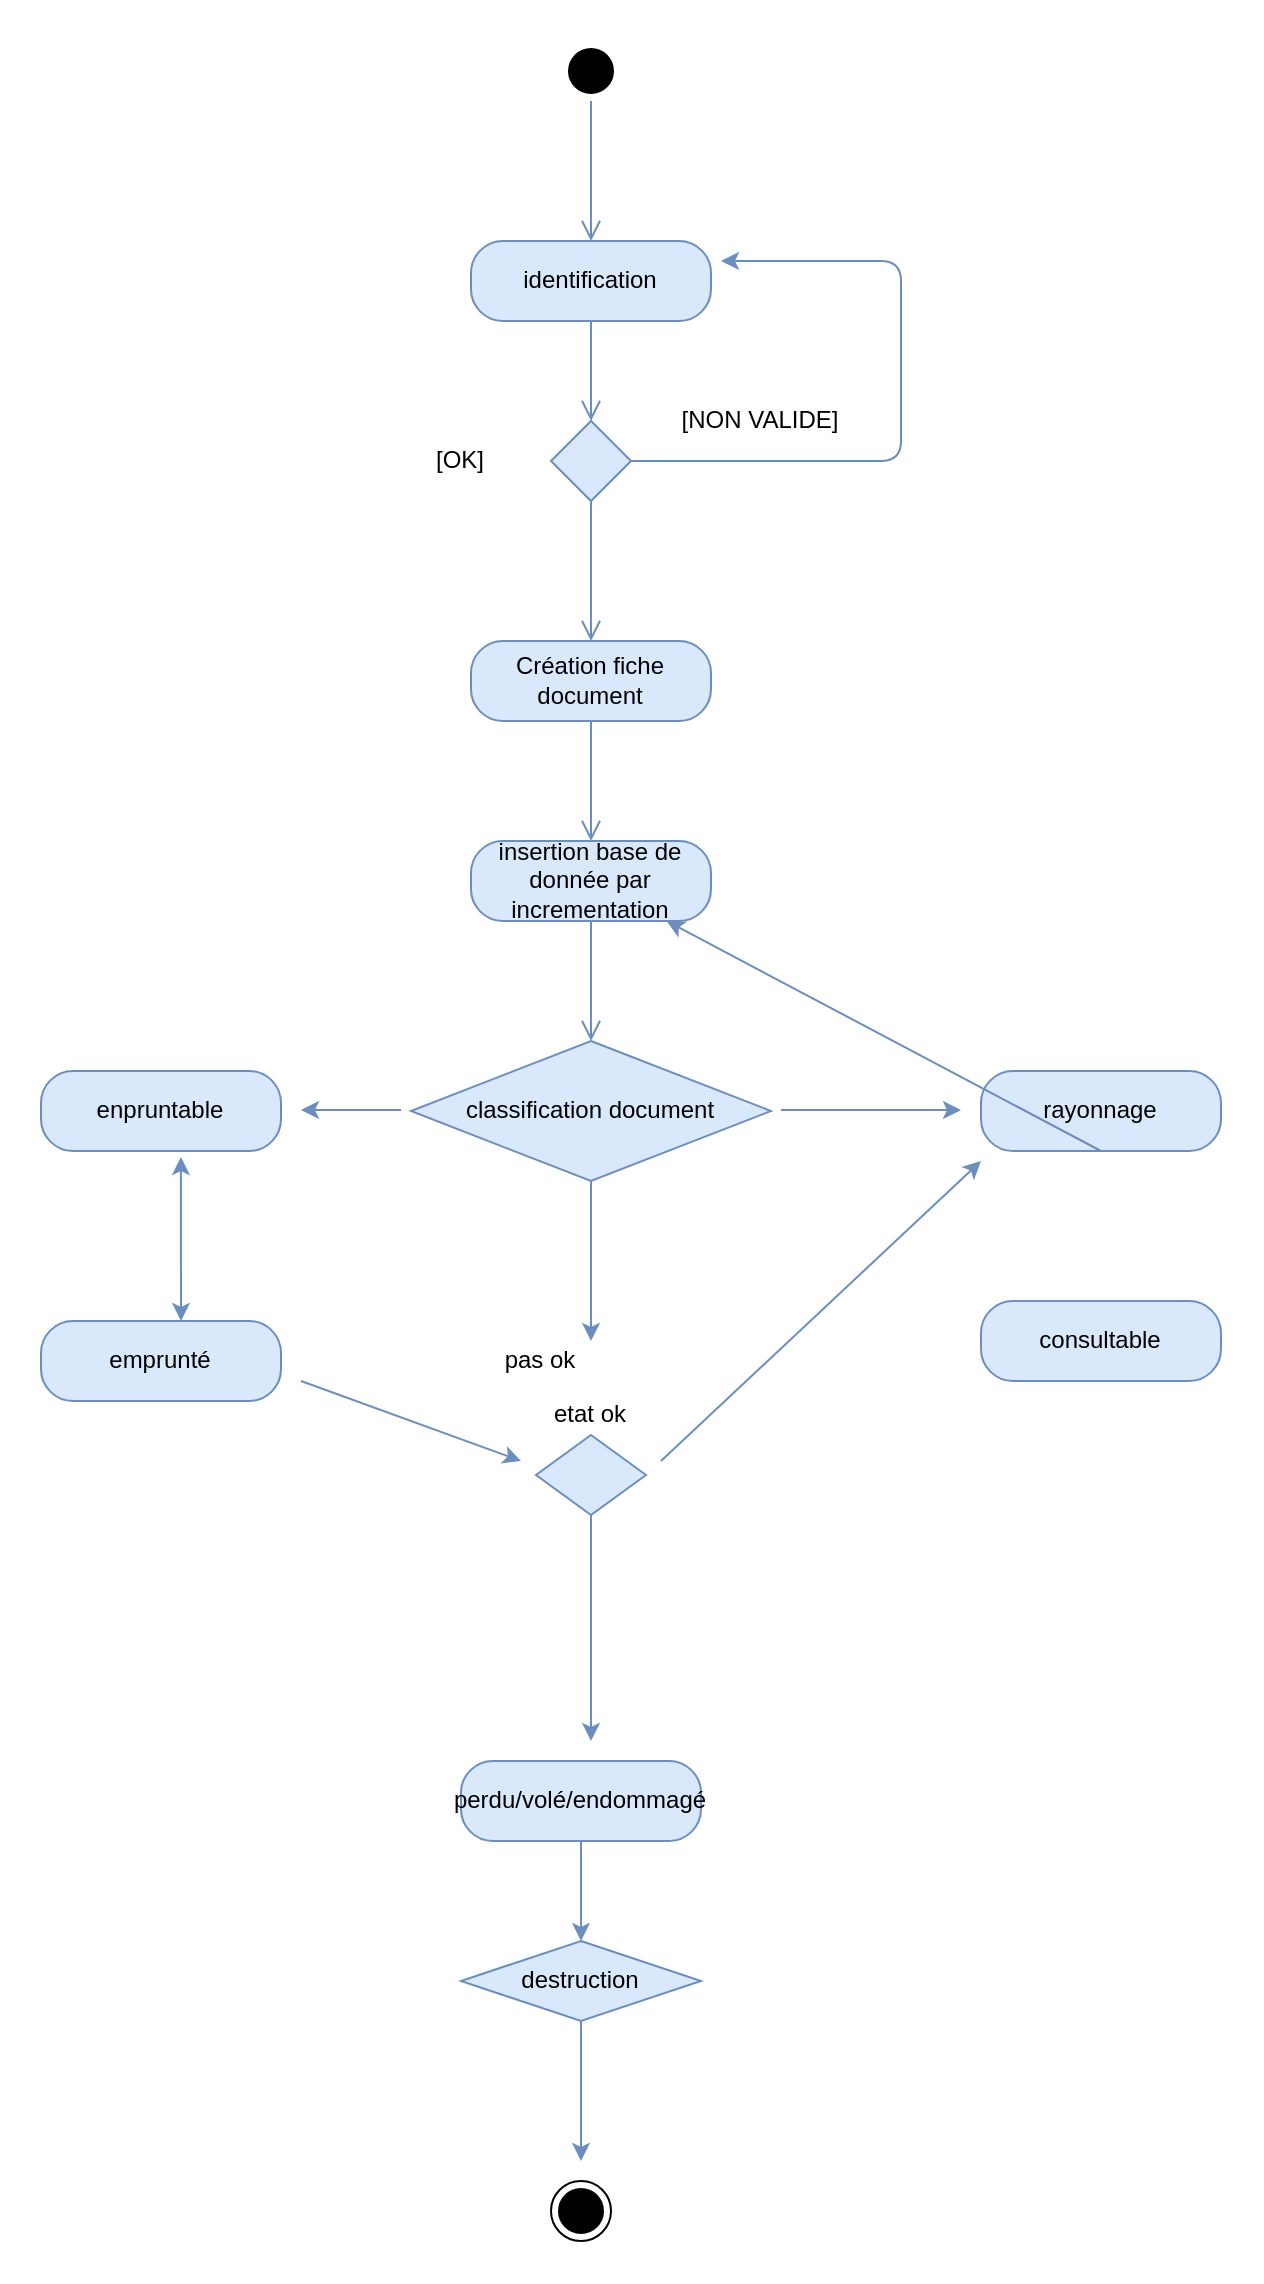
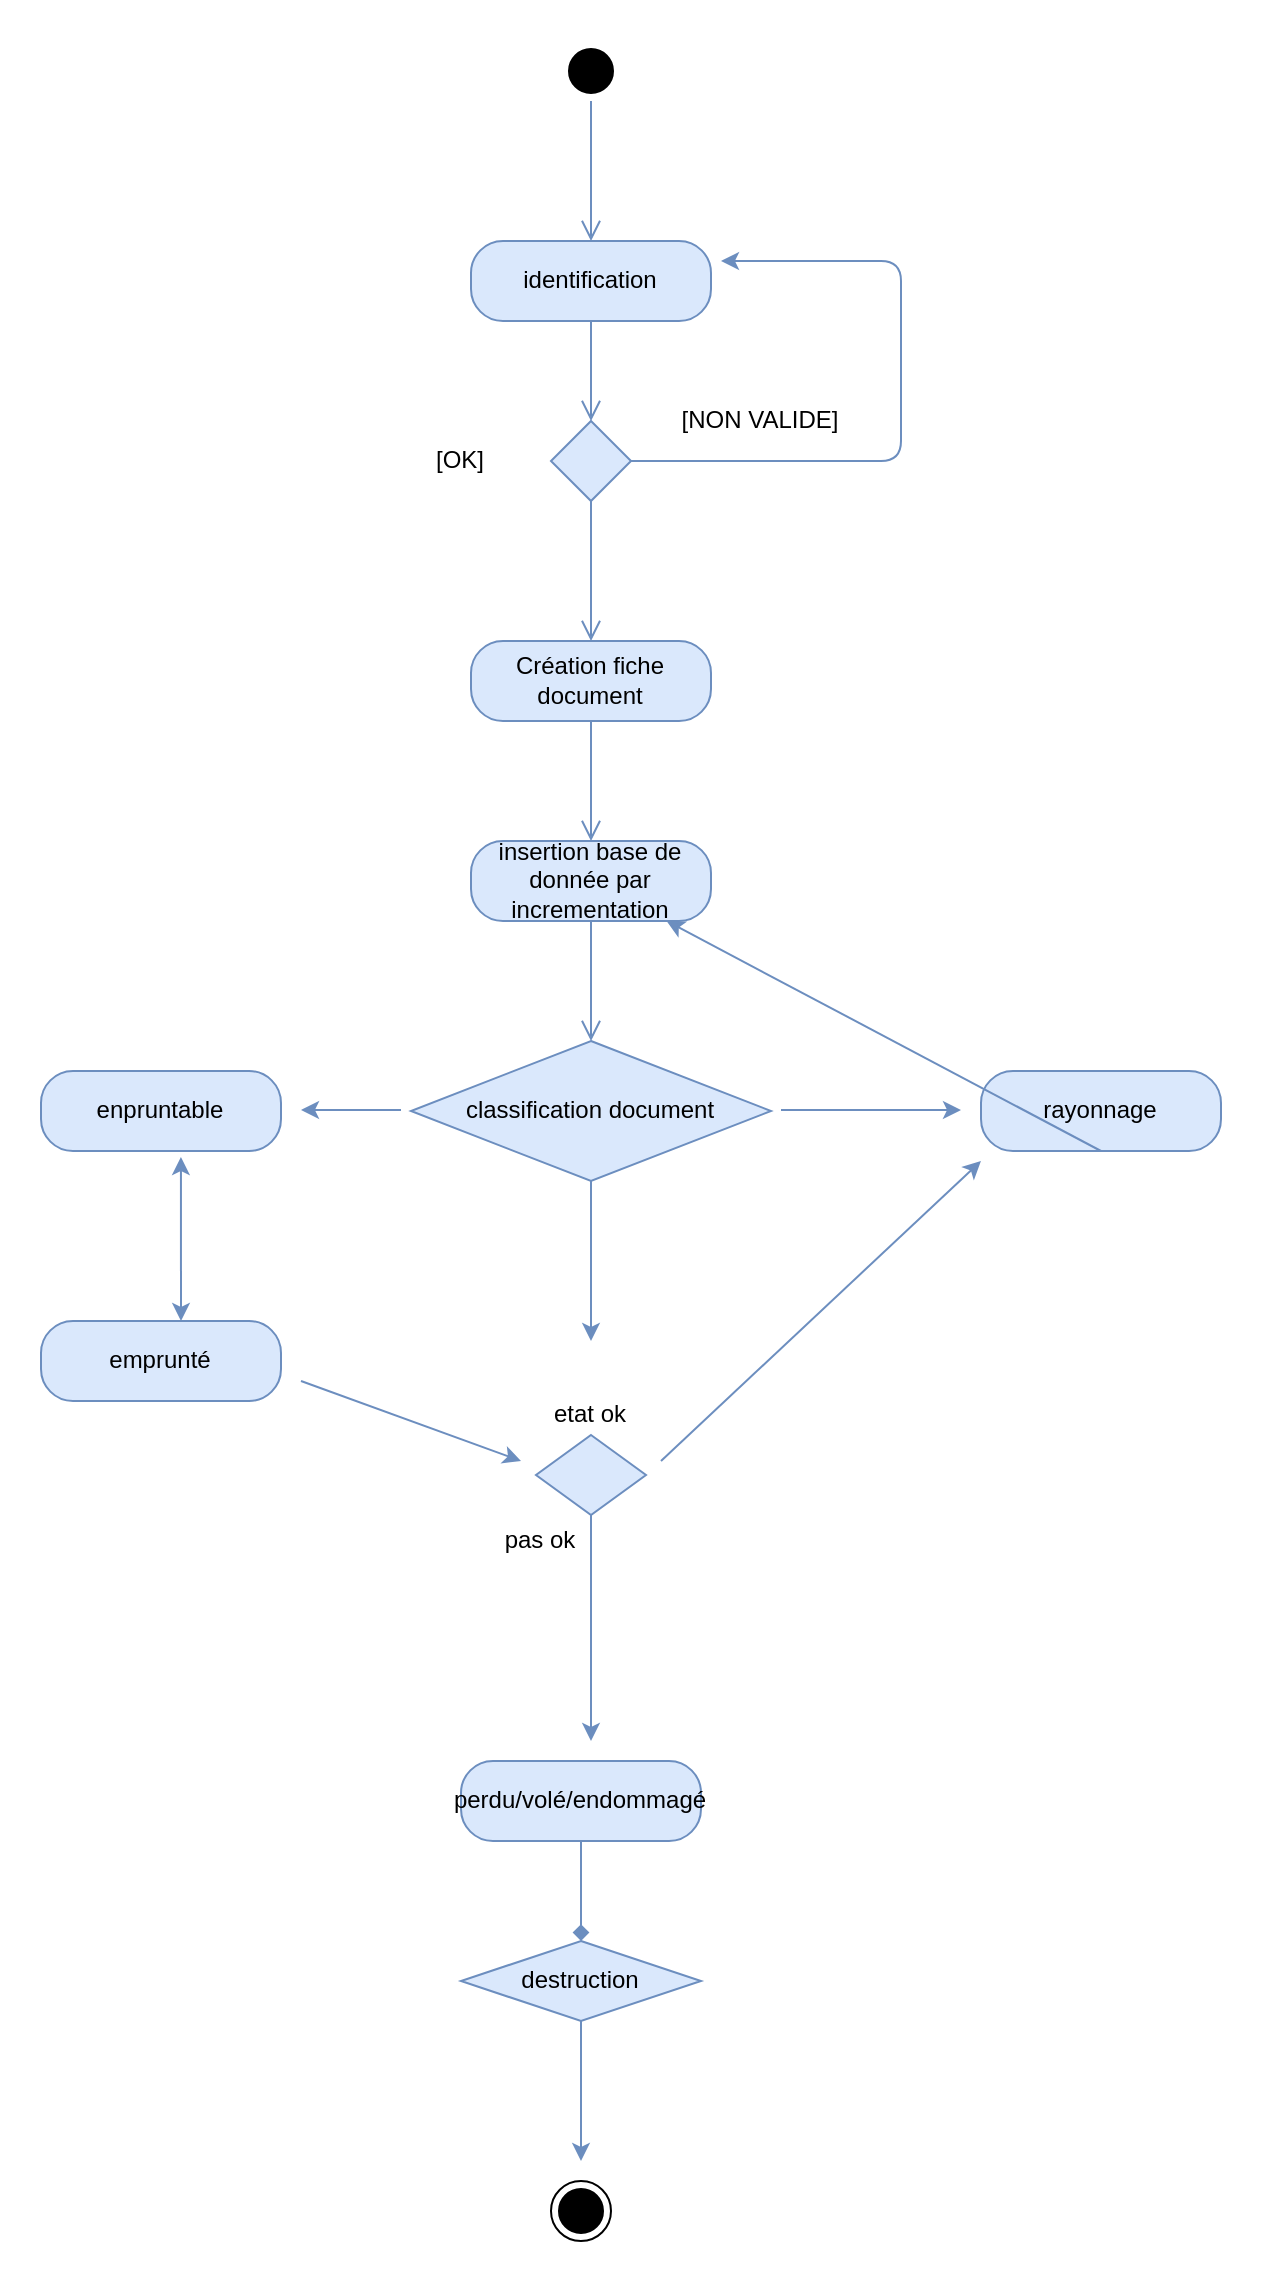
node "consultable": removed
node "pas ok": moved (541, 1361) -> (541, 1541)
edge "perdu/volé/endommagé" -> "destruction": arrowhead classic -> diamond
